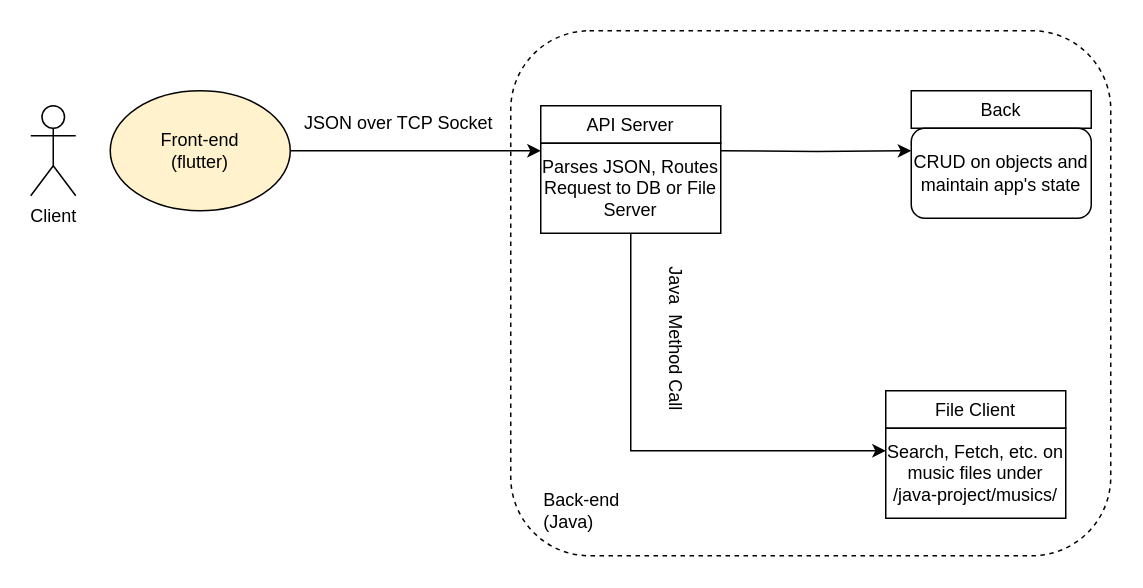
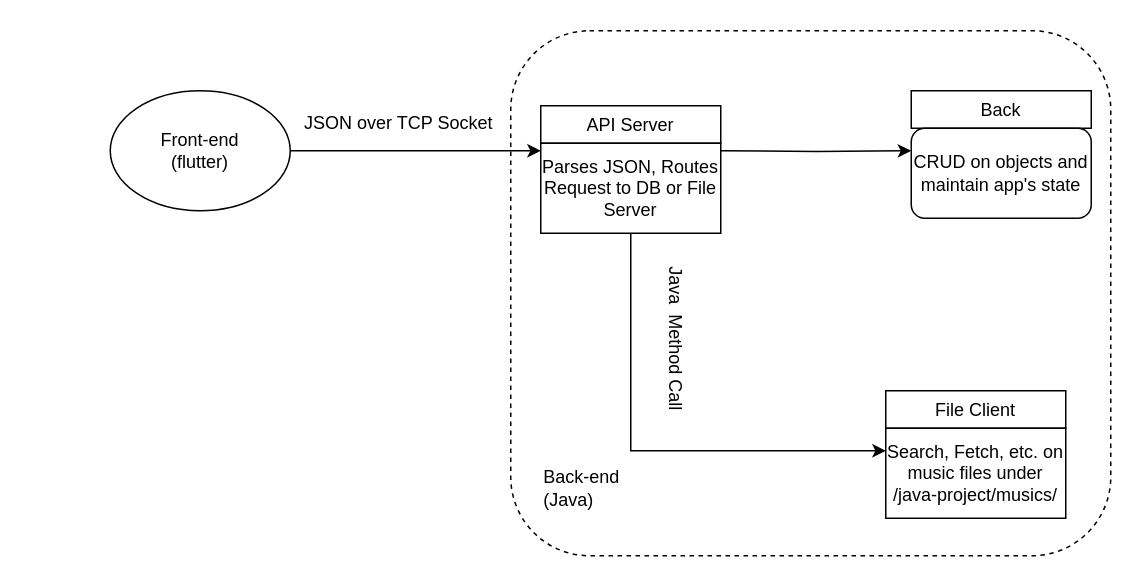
node "Client": removed
node "Front-end (flutter)": fillcolor #fff2cc -> #ffffff
node "Back-end (Java)": moved (581, 511) -> (581, 488)
